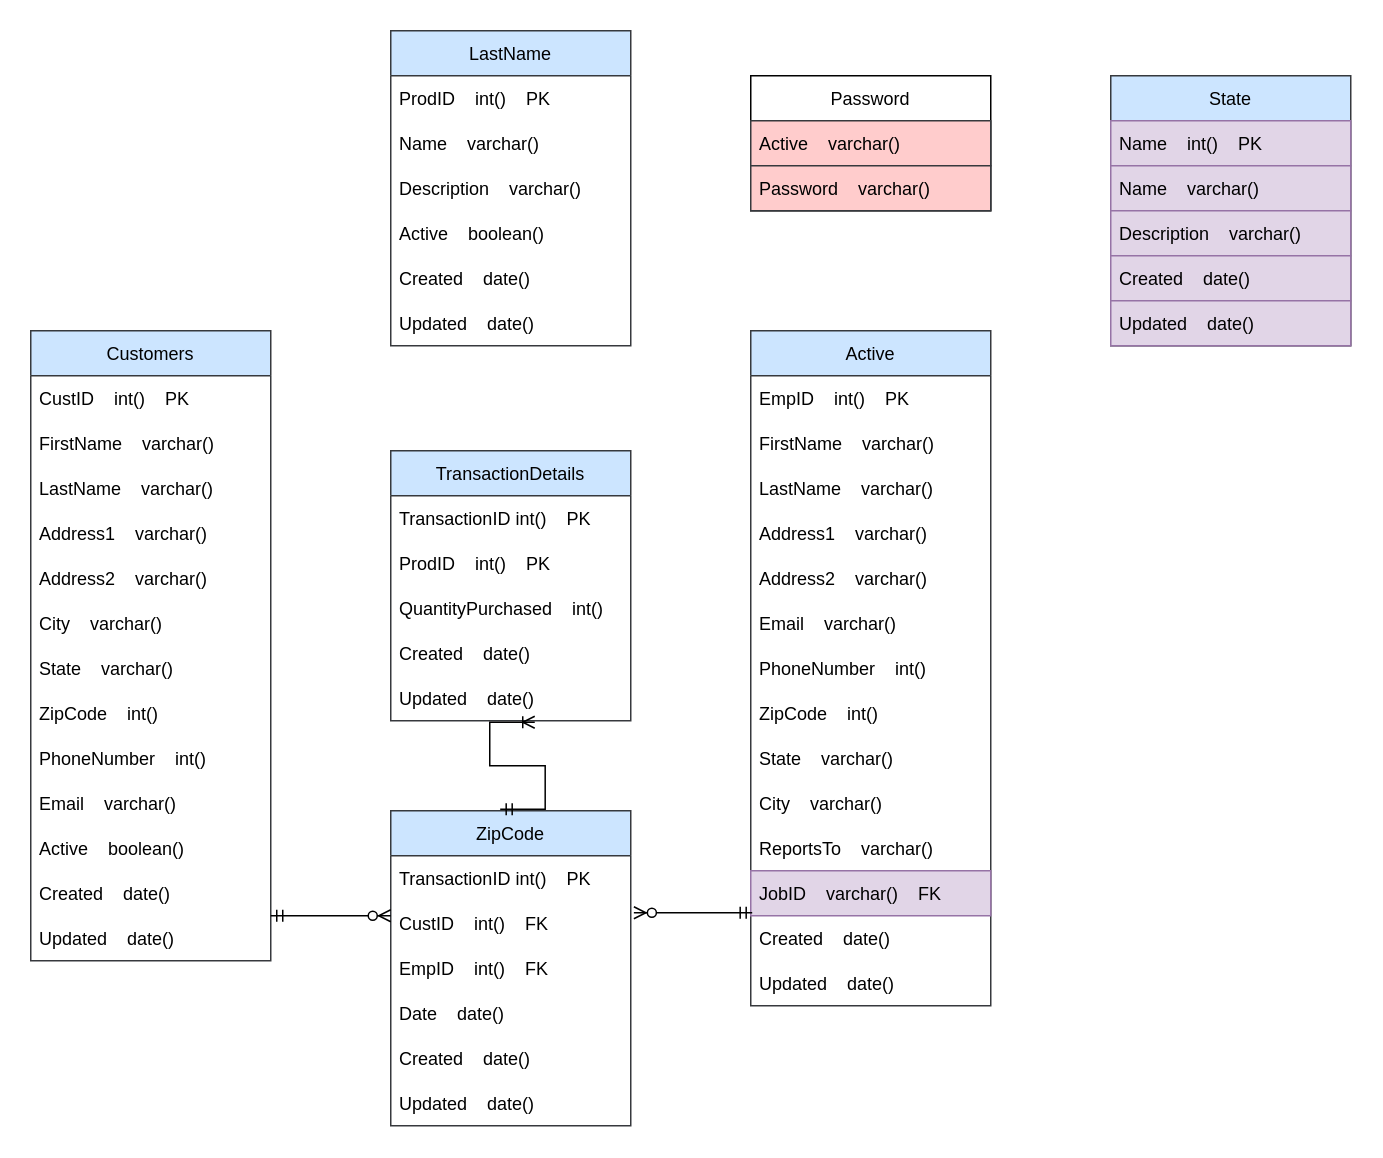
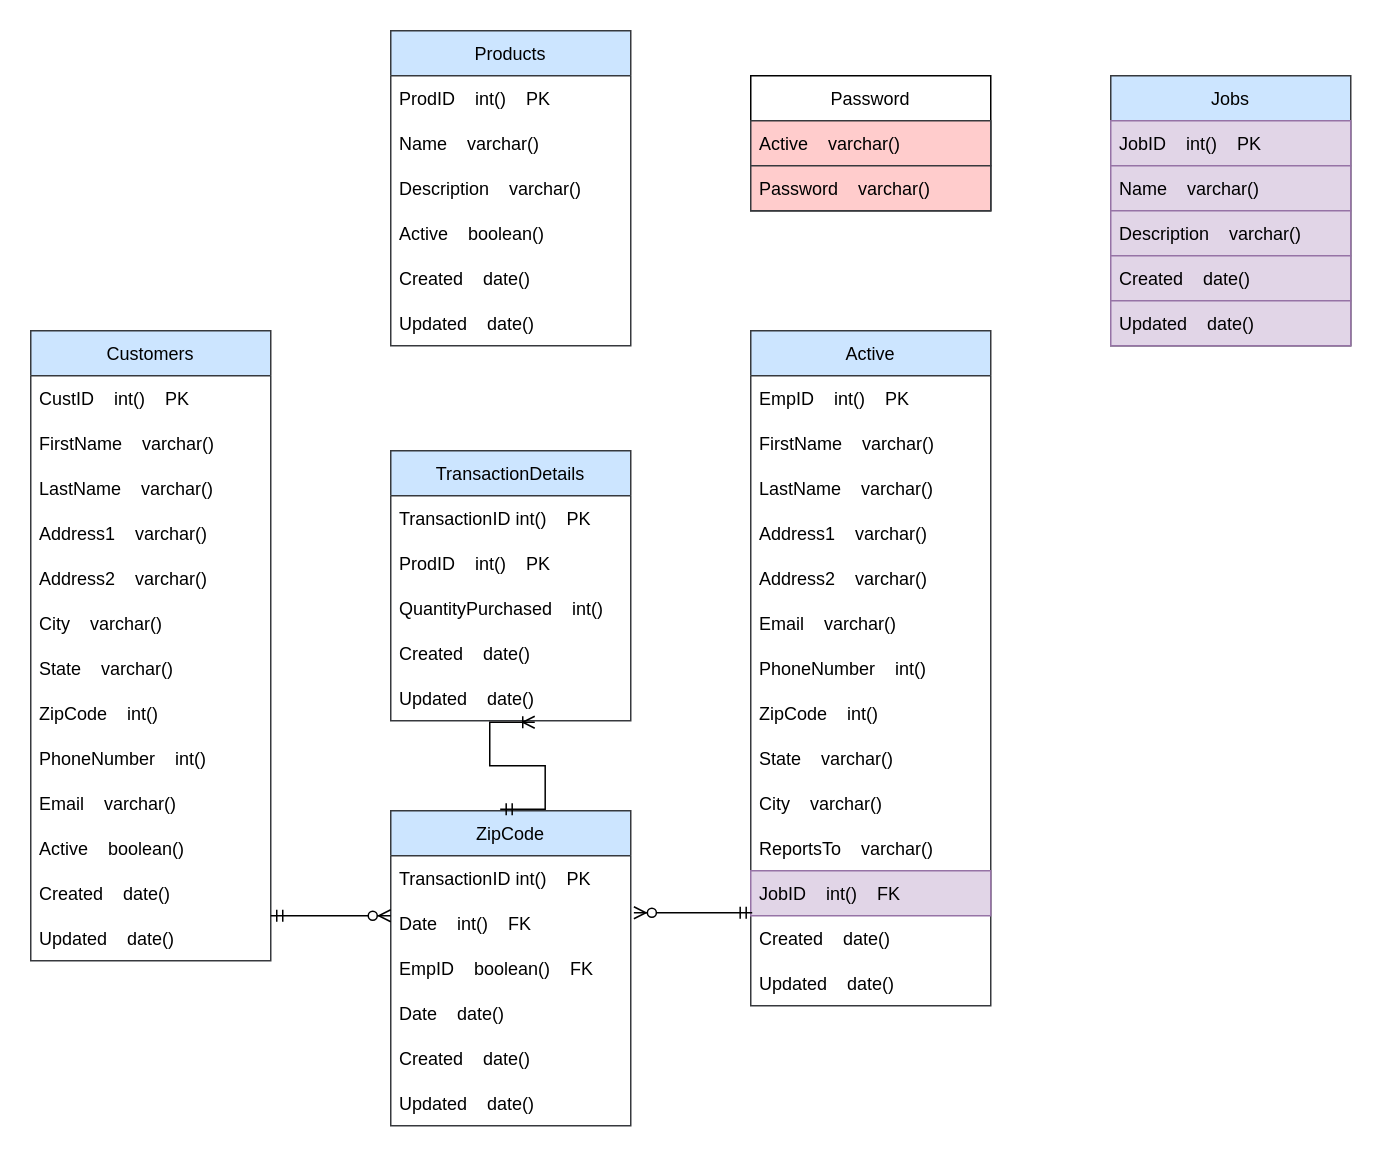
node "LastName": label "LastName" -> "Products"
node "State": label "State" -> "Jobs"
node "Name int() PK": label "Name int() PK" -> "JobID int() PK"
node "JobID varchar() FK": label "JobID varchar() FK" -> "JobID int() FK"
node "CustID int() FK": label "CustID int() FK" -> "Date int() FK"
node "EmpID int() FK": label "EmpID int() FK" -> "EmpID boolean() FK"
